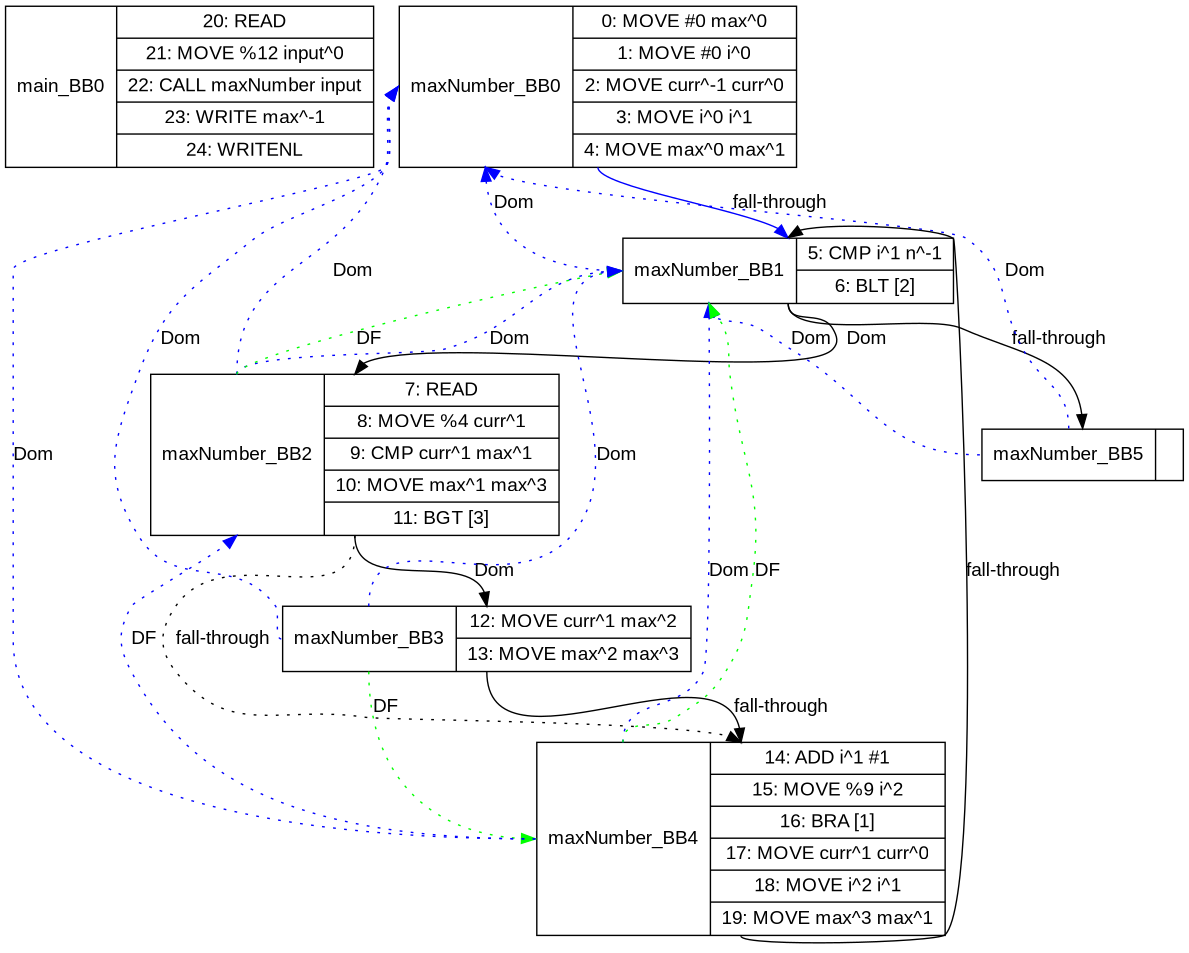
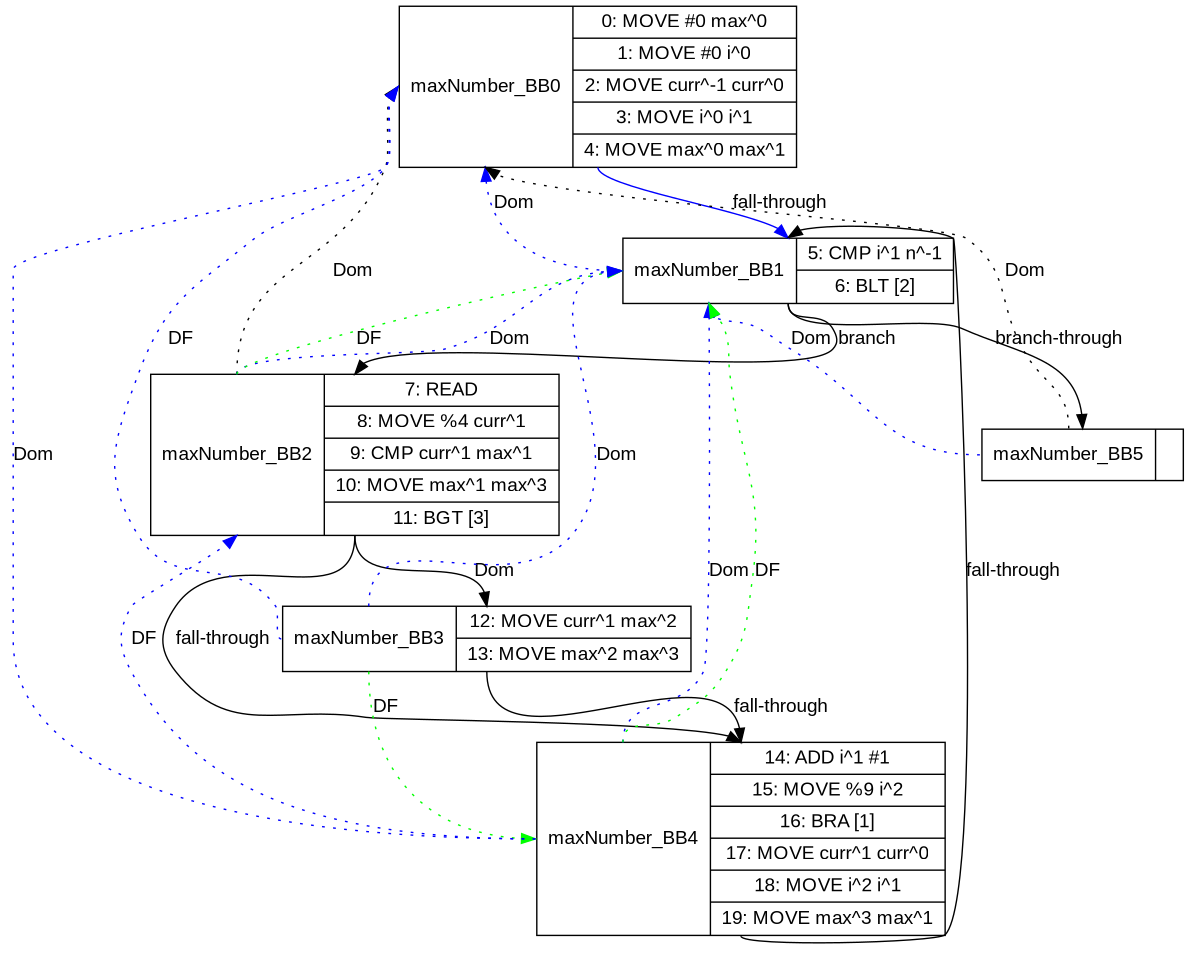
node "main_BB0": removed
edge "maxNumber_BB5" -> "maxNumber_BB0": color blue -> black
edge "maxNumber_BB2" -> "maxNumber_BB0": color blue -> black
edge "maxNumber_BB3" -> "maxNumber_BB0": label "Dom" -> "DF"
edge "maxNumber_BB1" -> "maxNumber_BB2": label "Dom" -> "branch"
edge "maxNumber_BB1" -> "maxNumber_BB5": label "fall-through" -> "branch-through"
edge "maxNumber_BB2" -> "maxNumber_BB4": style dotted -> solid
